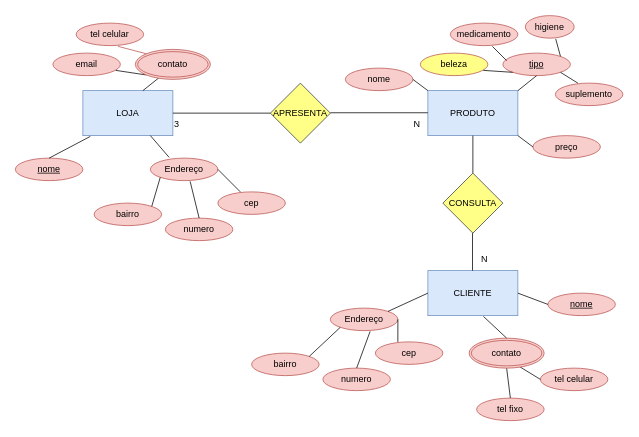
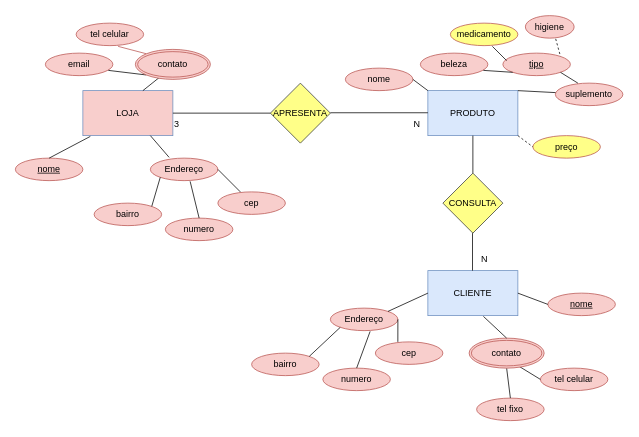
node "medicamento": fillcolor #f8cecc -> #ffff88
edge "higiene" -- "tipo": style solid -> dashed
node "email": moved (87, 64) -> (79, 64)
node "beleza": fillcolor #ffff88 -> #f8cecc
edge "tipo" -- "PRODUTO": now "suplemento" -- "PRODUTO"
node "LOJA": fillcolor #dae8fc -> #f8cecc
edge "PRODUTO" -- "preço": style solid -> dashed
node "preço": fillcolor #f8cecc -> #ffff88
